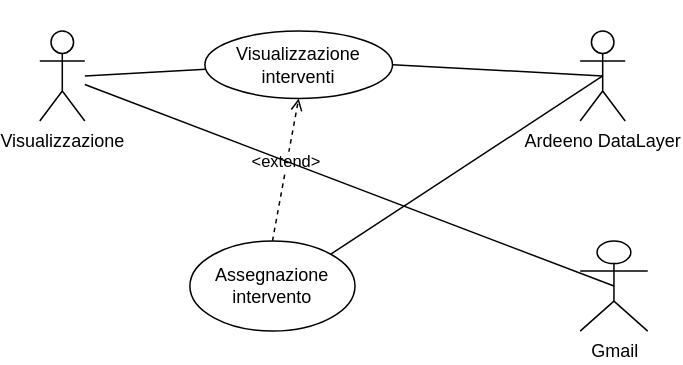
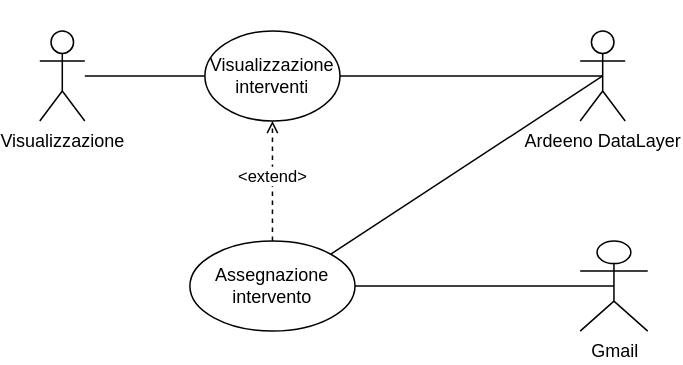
node "Visualizzazione interventi": size 188x68 -> 135x90
edge "Visualizzazione" -- "Gmail": now "Assegnazione intervento" -- "Gmail"
